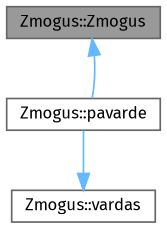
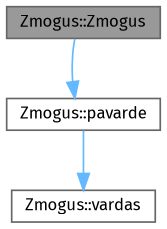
edge "Zmogus::pavarde" -> "Zmogus::Zmogus": reversed
